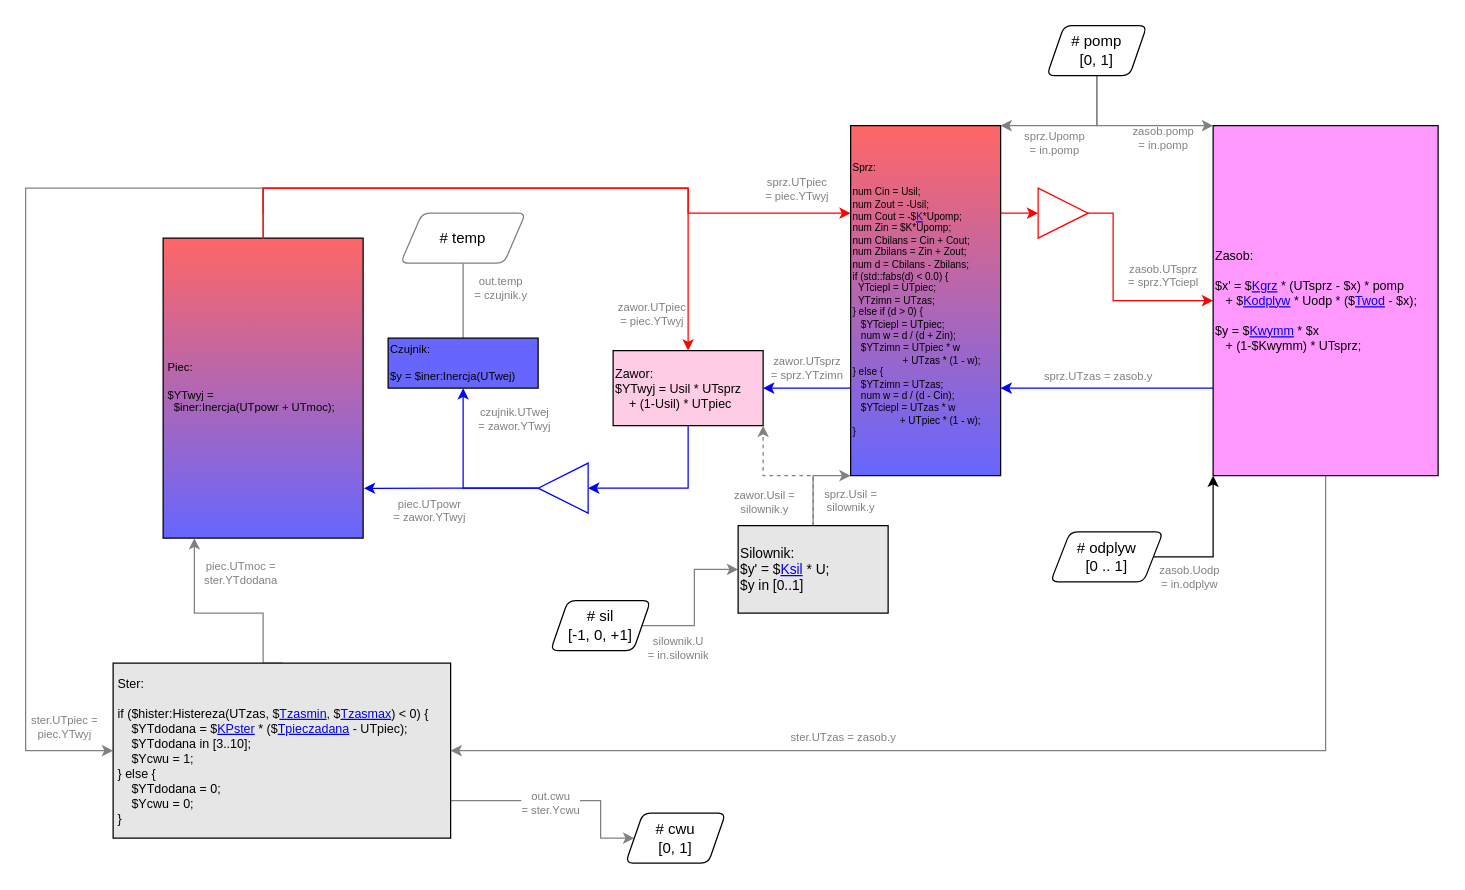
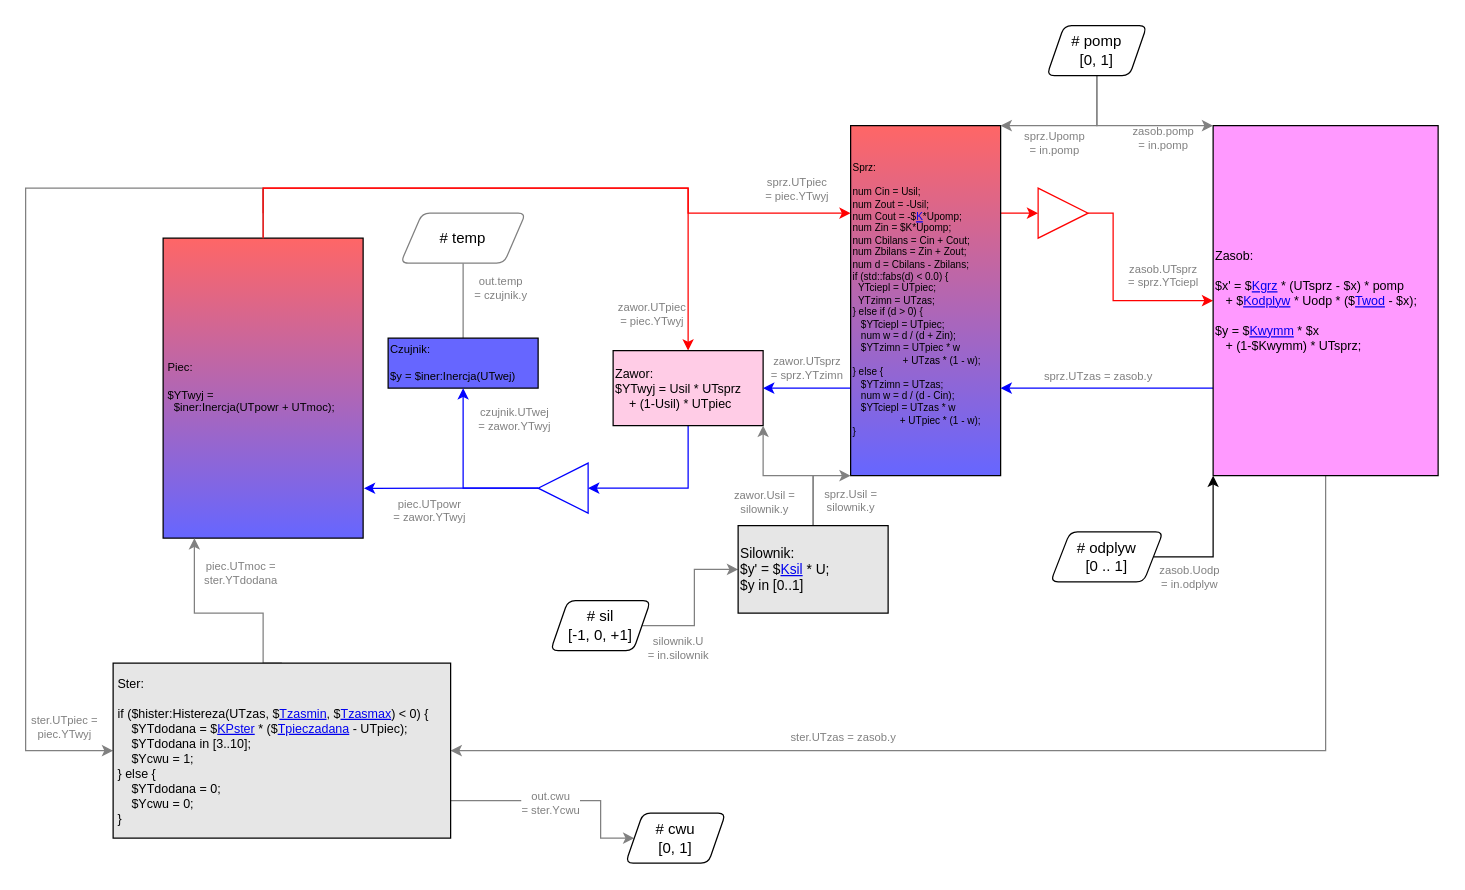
edge "Silownik:$y' = $Ksil * U;$y in [0..1]" -> "Zawor:$YTwyj = Usil * UTsprz + (1-Usil) * UTpiec": style dashed -> solid
